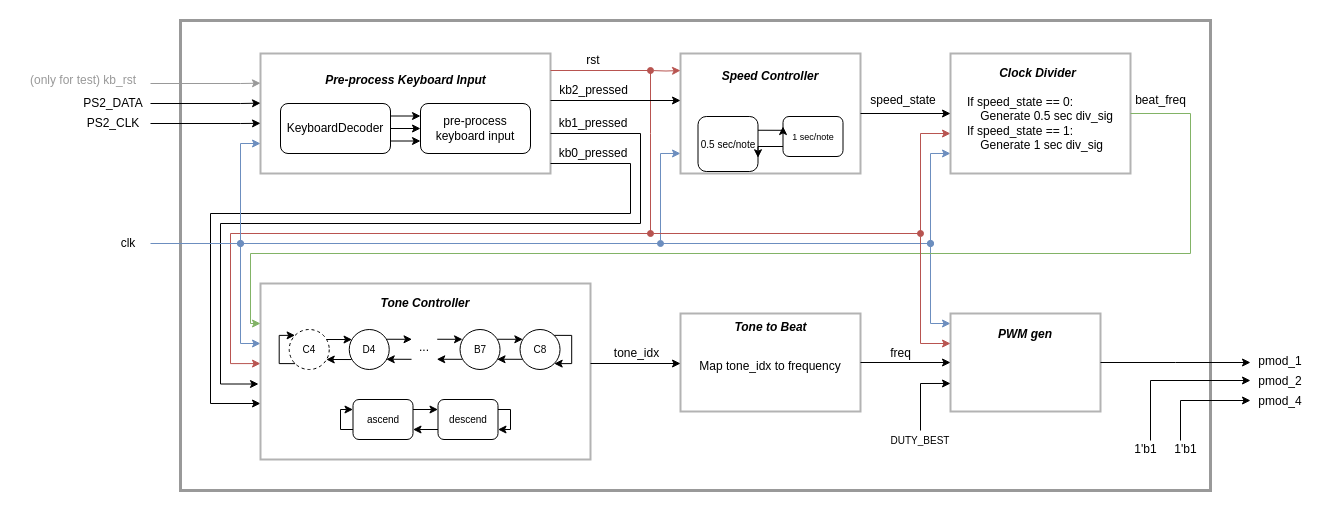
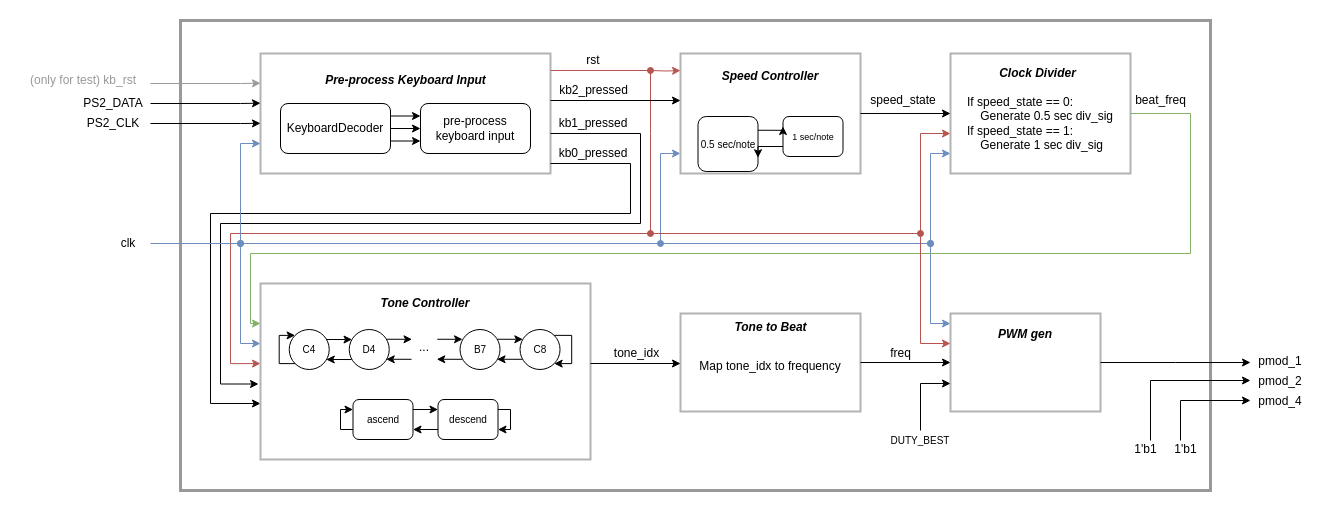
node "C4": style dashed -> solid
